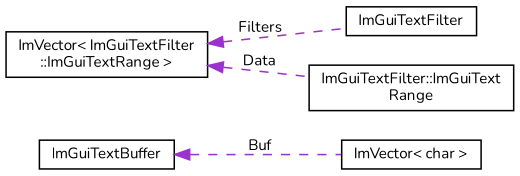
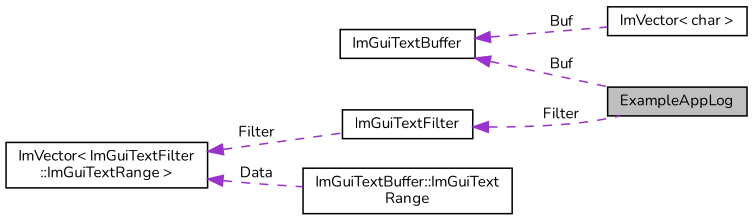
edge "ImGuiTextFilter" -> "ImVector< ImGuiTextFilter ::ImGuiTextRange >": label " Filters" -> " Filter"
node "ImGuiTextFilter::ImGuiText Range": label "ImGuiTextFilter::ImGuiText Range" -> "ImGuiTextBuffer::ImGuiText Range"
node "ExampleAppLog": added
